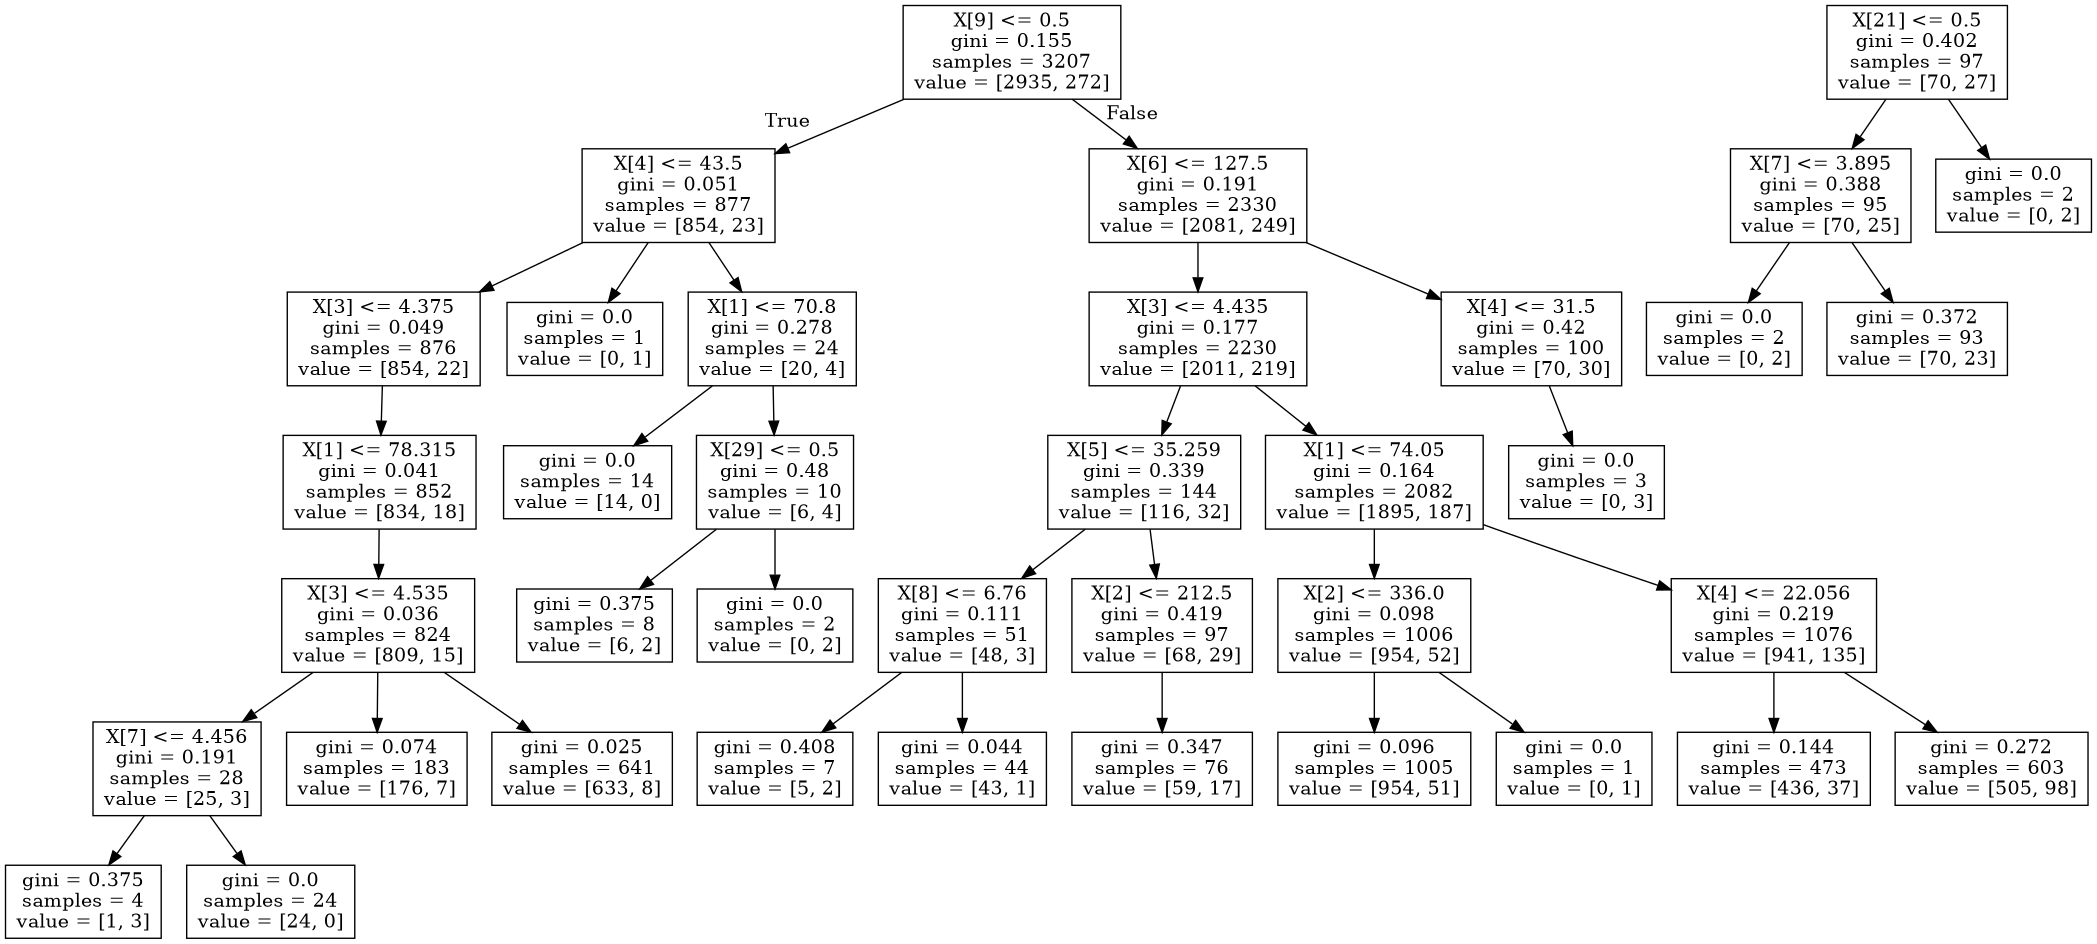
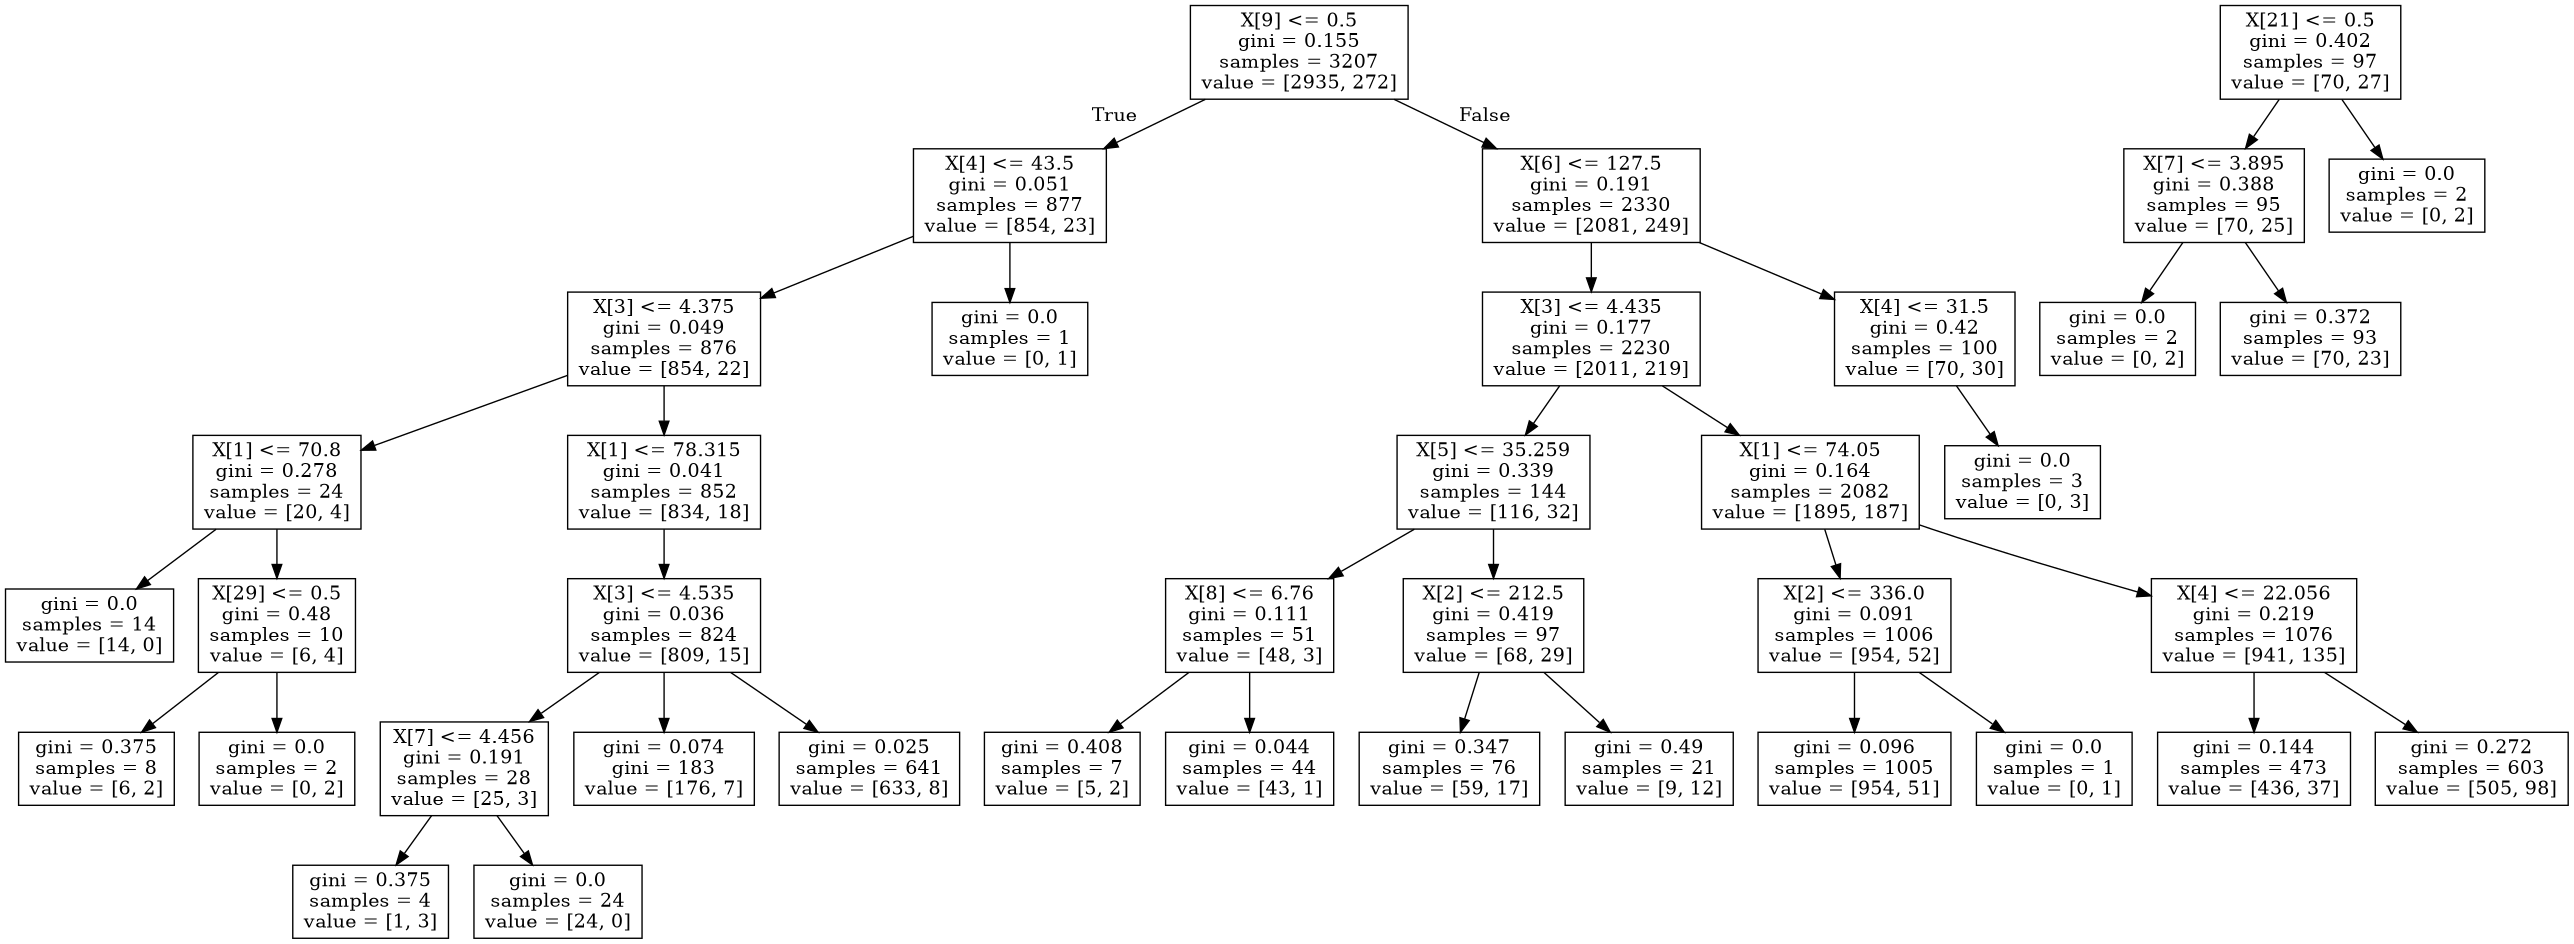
edge "X[4] <= 43.5 gini = 0.051 samples = 877 value = [854, 23]" -> "X[1] <= 70.8 gini = 0.278 samples = 24 value = [20, 4]": now "X[3] <= 4.375 gini = 0.049 samples = 876 value = [854, 22]" -> "X[1] <= 70.8 gini = 0.278 samples = 24 value = [20, 4]"
node "X[2] <= 336.0 gini = 0.098 samples = 1006 value = [954, 52]": label "X[2] <= 336.0 gini = 0.098 samples = 1006 value = [954, 52]" -> "X[2] <= 336.0 gini = 0.091 samples = 1006 value = [954, 52]"
node "gini = 0.074 samples = 183 value = [176, 7]": label "gini = 0.074 samples = 183 value = [176, 7]" -> "gini = 0.074 gini = 183 value = [176, 7]"
node "gini = 0.49 samples = 21 value = [9, 12]": added
